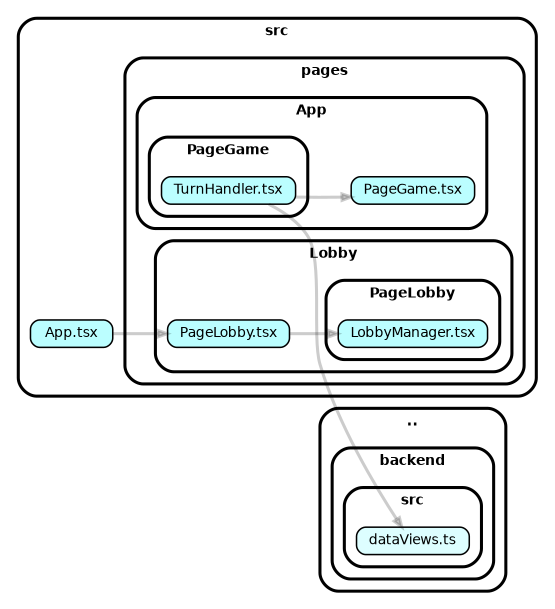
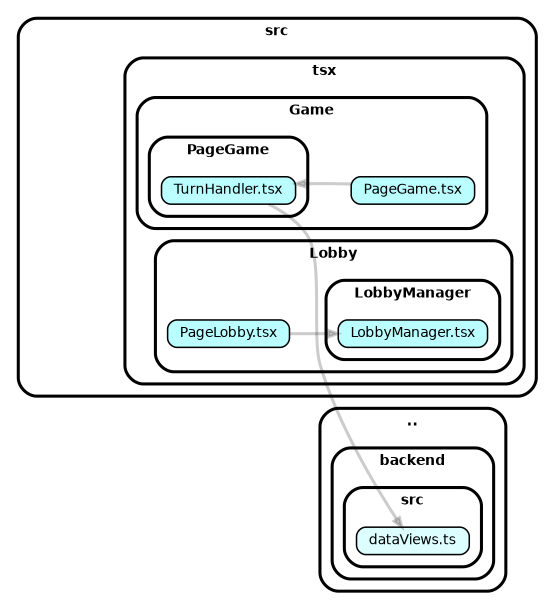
cluster "pages": label "pages" -> "tsx"
cluster "App": label "App" -> "Game"
edge "TurnHandler.tsx" -> "PageGame.tsx": reversed
cluster "PageLobby": label "PageLobby" -> "LobbyManager"
node "App.tsx": removed
